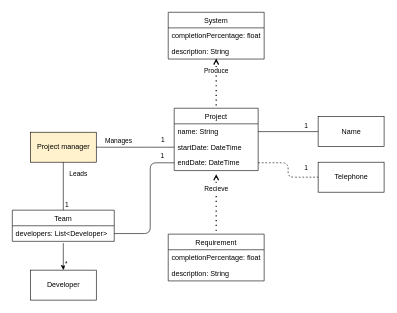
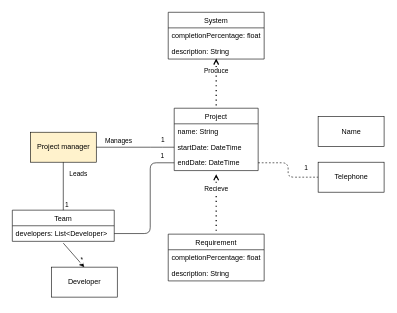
edge "name: String" -- "Name": removed, label "1"
node "Developer": moved (63, 285) -> (84, 282)
